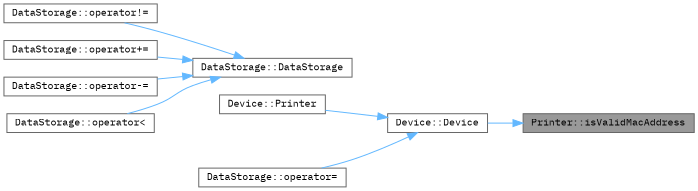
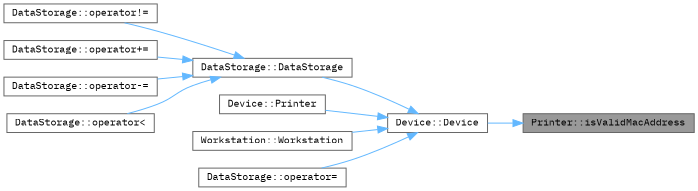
edge "DataStorage::DataStorage" -> "Device::Device": added
node "Workstation::Workstation": added
